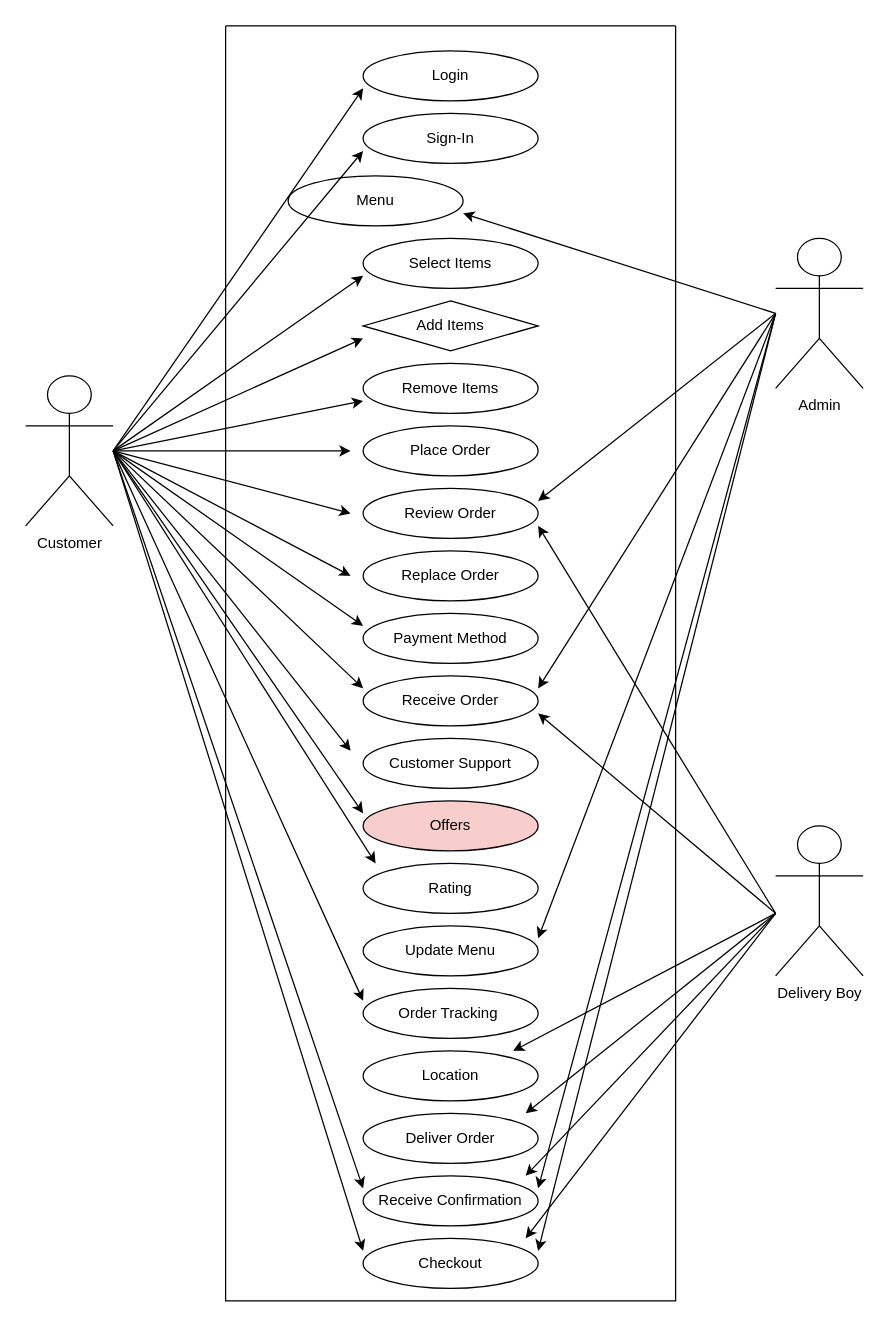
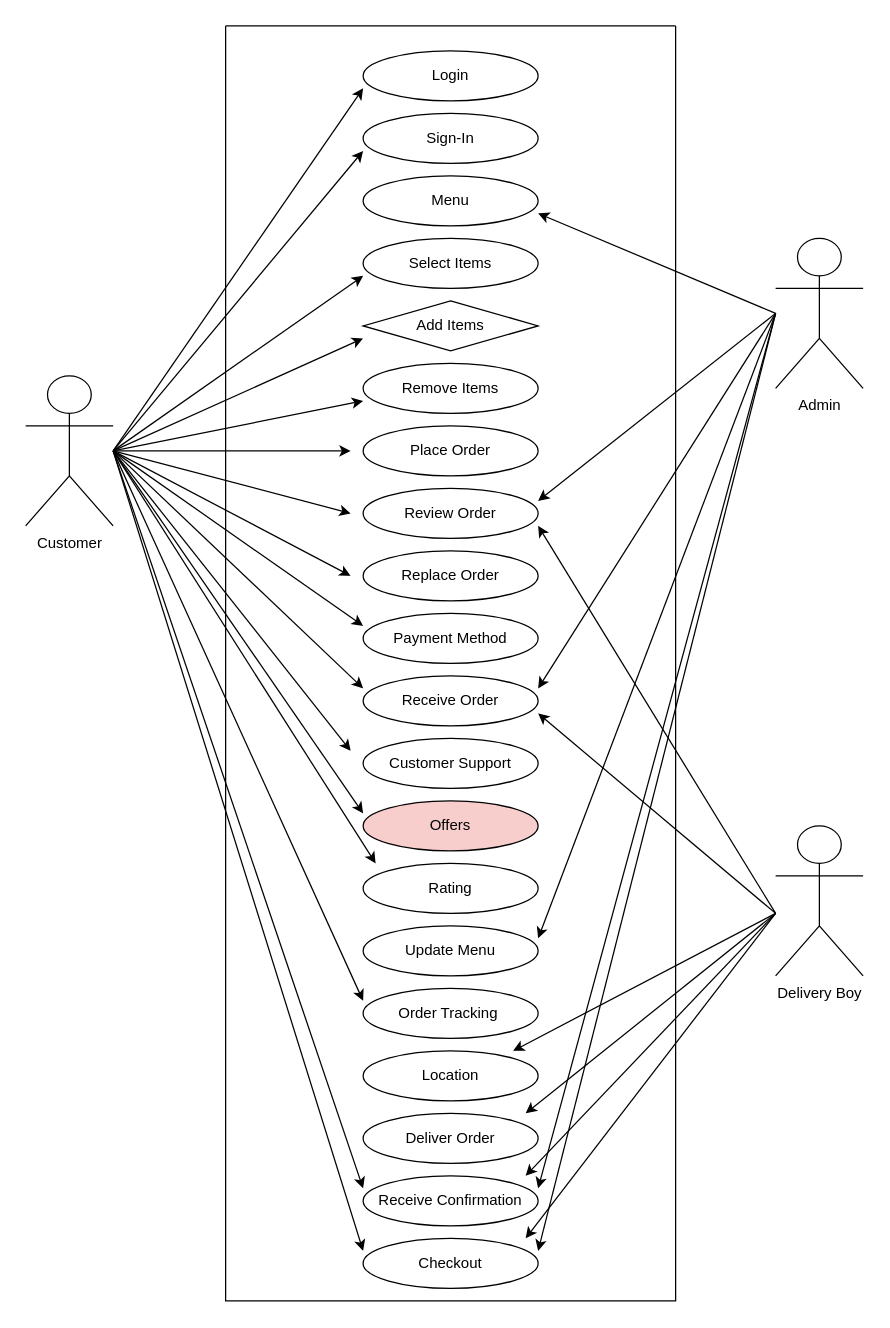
node "Menu": moved (376, 201) -> (451, 201)
